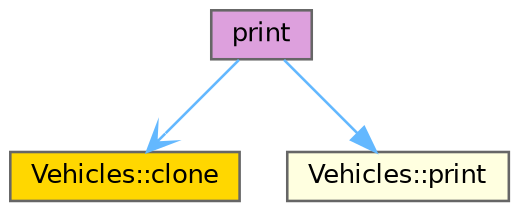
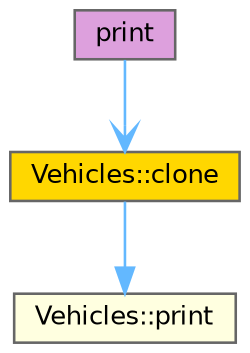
edge "print" -> "Vehicles::print": now "Vehicles::clone" -> "Vehicles::print"
